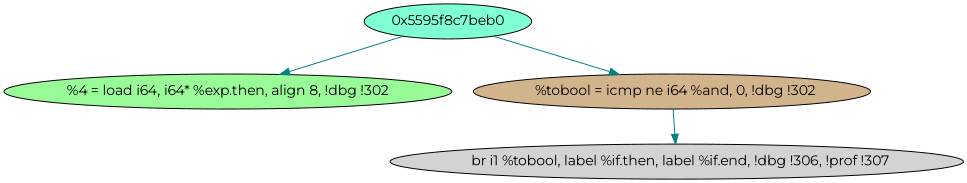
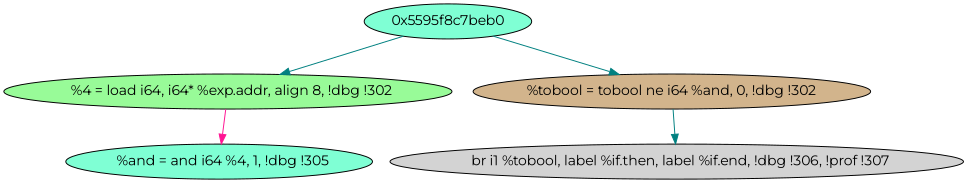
node "%4 = load i64, i64* %exp.then, align 8, !dbg !302": label "%4 = load i64, i64* %exp.then, align 8, !dbg !302" -> "%4 = load i64, i64* %exp.addr, align 8, !dbg !302"
node "%tobool = icmp ne i64 %and, 0, !dbg !302": label "%tobool = icmp ne i64 %and, 0, !dbg !302" -> "%tobool = tobool ne i64 %and, 0, !dbg !302"
node "%and = and i64 %4, 1, !dbg !305": added
